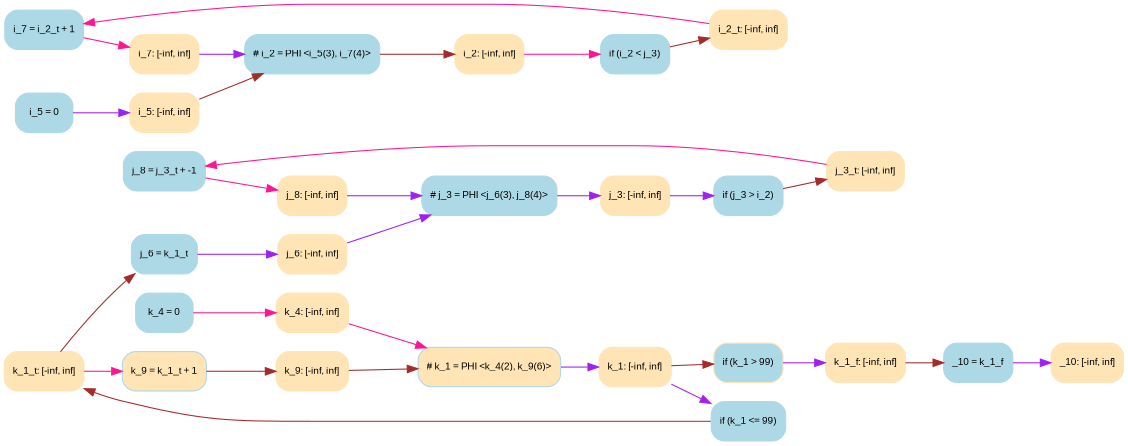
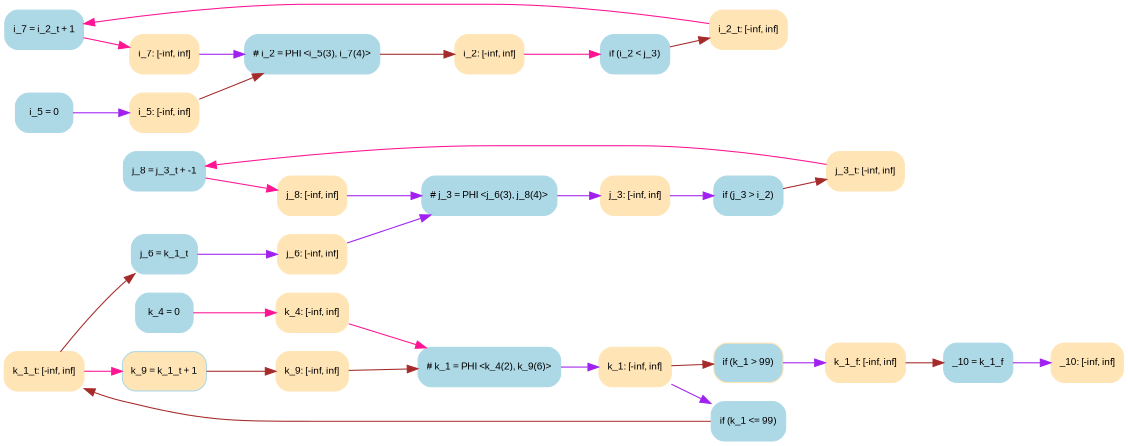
node "# k_1 = PHI <k_4(2), k_9(6)>": fillcolor moccasin -> lightblue
